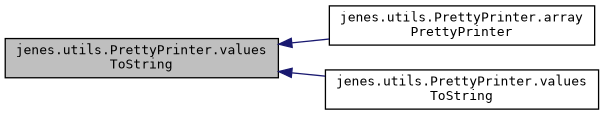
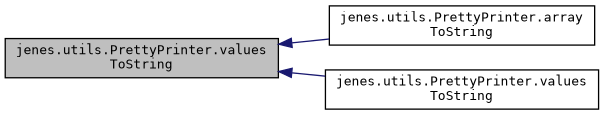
node "jenes.utils.PrettyPrinter.array PrettyPrinter": label "jenes.utils.PrettyPrinter.array PrettyPrinter" -> "jenes.utils.PrettyPrinter.array ToString"
